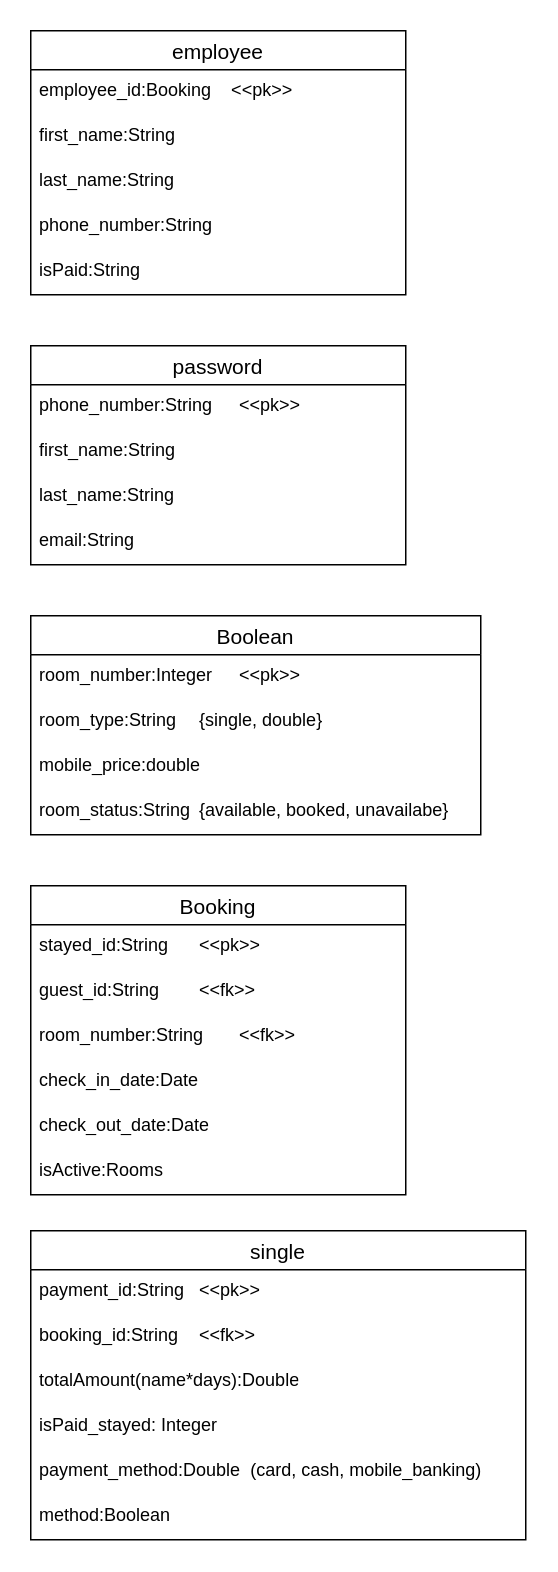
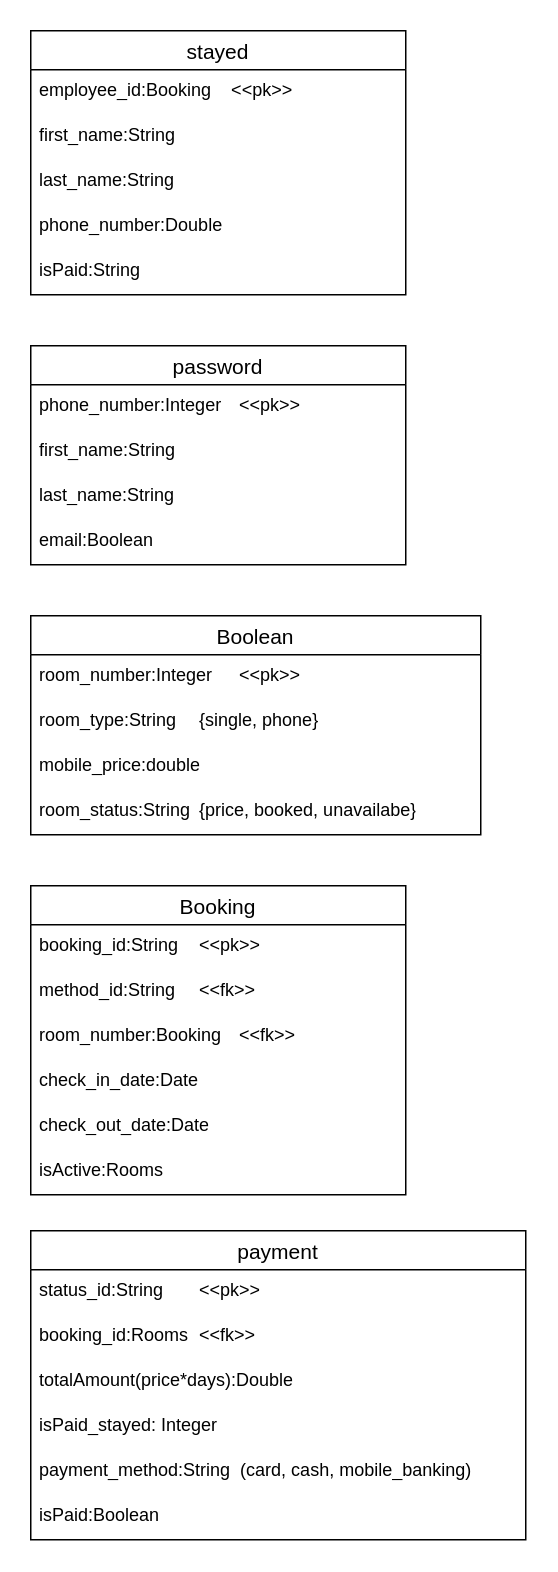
node "employee": label "employee" -> "stayed"
node "phone_number:String": label "phone_number:String" -> "phone_number:Double"
node "phone_number:String <<pk>>": label "phone_number:String <<pk>>" -> "phone_number:Integer <<pk>>"
node "email:String": label "email:String" -> "email:Boolean"
node "room_type:String {single, double}": label "room_type:String {single, double}" -> "room_type:String {single, phone}"
node "room_status:String {available, booked, unavailabe}": label "room_status:String {available, booked, unavailabe}" -> "room_status:String {price, booked, unavailabe}"
node "stayed_id:String <<pk>>": label "stayed_id:String <<pk>>" -> "booking_id:String <<pk>>"
node "guest_id:String <<fk>>": label "guest_id:String <<fk>>" -> "method_id:String <<fk>>"
node "room_number:String <<fk>>": label "room_number:String <<fk>>" -> "room_number:Booking <<fk>>"
node "single": label "single" -> "payment"
node "payment_id:String <<pk>>": label "payment_id:String <<pk>>" -> "status_id:String <<pk>>"
node "booking_id:String <<fk>>": label "booking_id:String <<fk>>" -> "booking_id:Rooms <<fk>>"
node "totalAmount(name*days):Double": label "totalAmount(name*days):Double" -> "totalAmount(price*days):Double"
node "payment_method:Double (card, cash, mobile_banking)": label "payment_method:Double (card, cash, mobile_banking)" -> "payment_method:String (card, cash, mobile_banking)"
node "method:Boolean": label "method:Boolean" -> "isPaid:Boolean"
